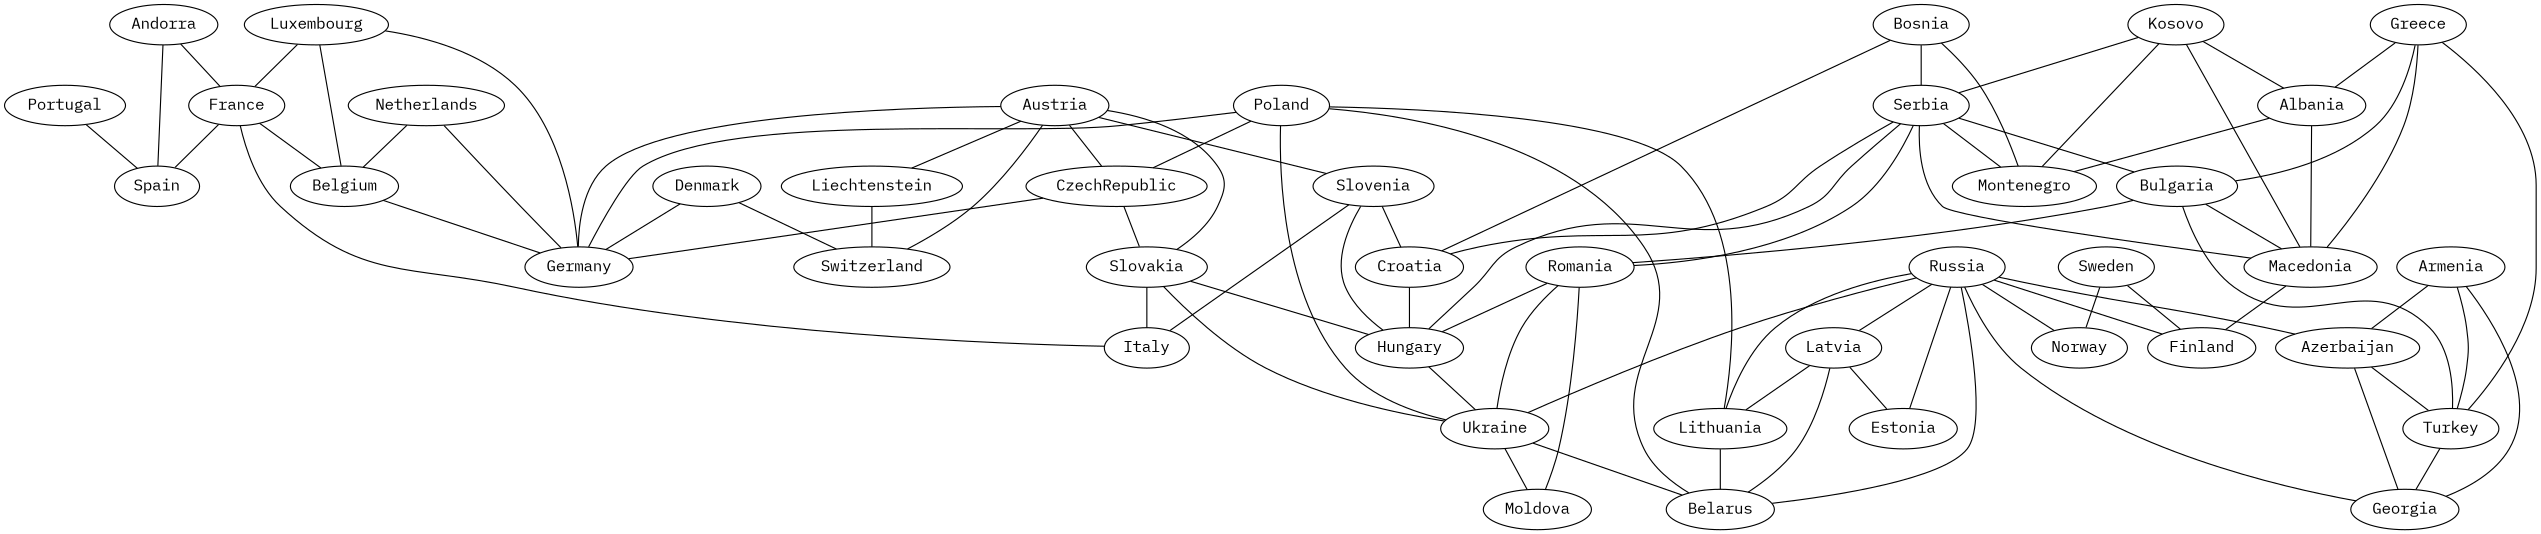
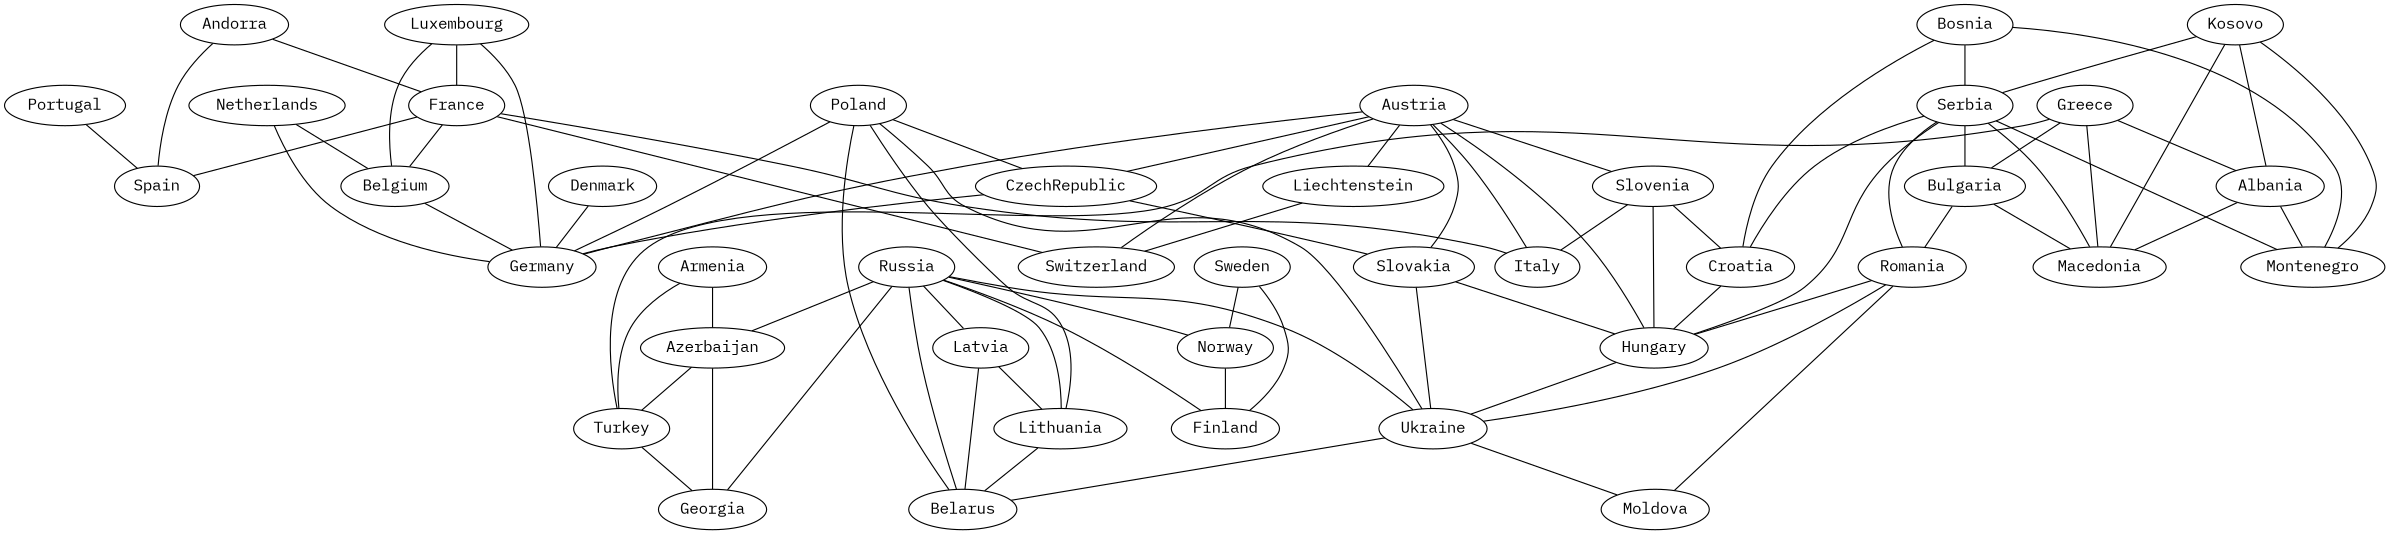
edge "Austria" -- "Hungary": added
edge "Denmark" -- "Switzerland": now "France" -- "Switzerland"
edge "Bulgaria" -- "Turkey": removed
edge "Slovakia" -- "Italy": now "Austria" -- "Italy"
edge "Macedonia" -- "Finland": now "Norway" -- "Finland"
edge "Armenia" -- "Georgia": removed
node "Estonia": removed
